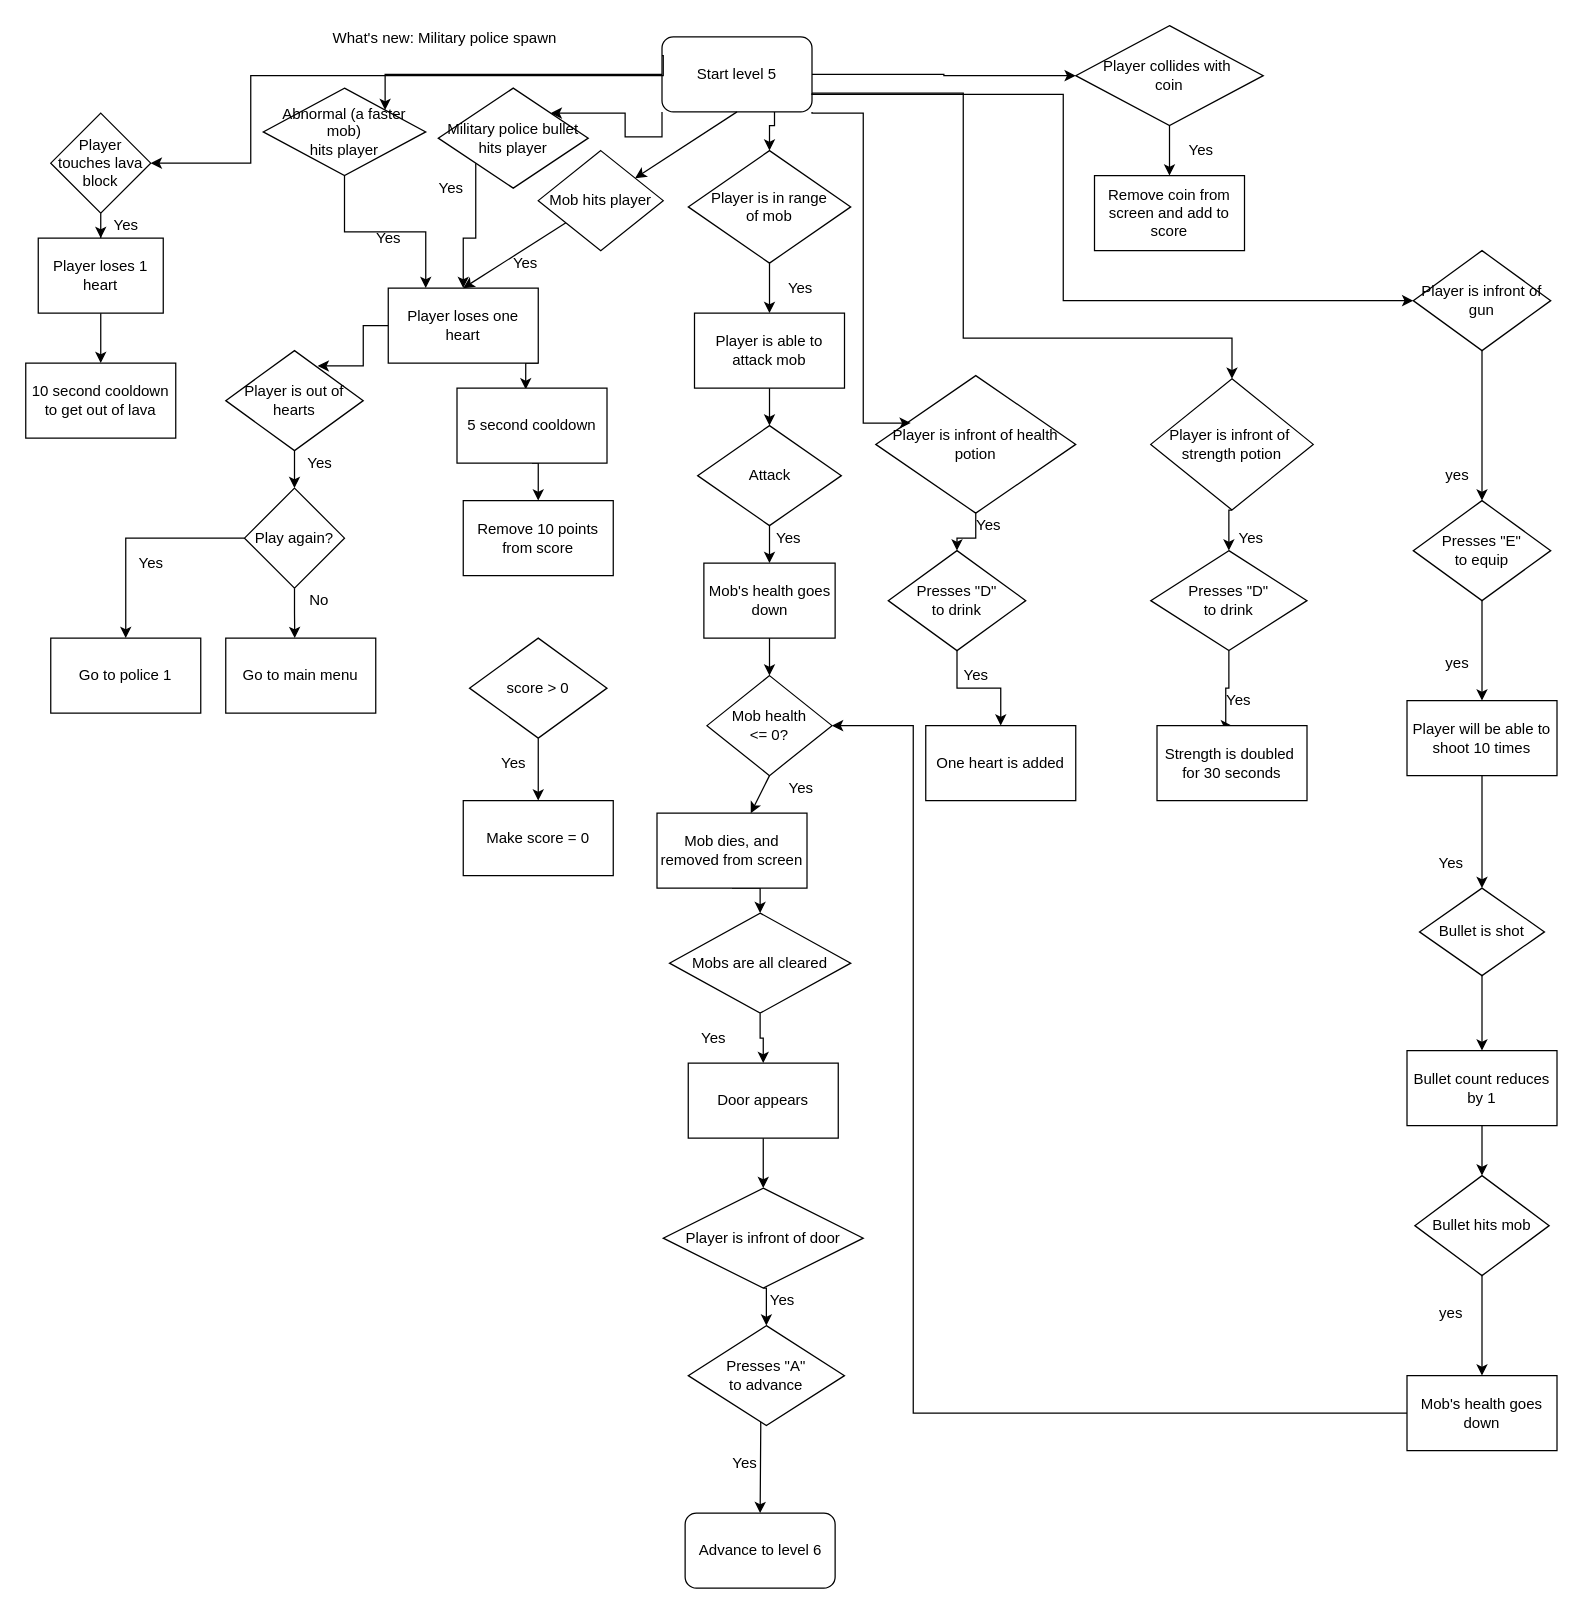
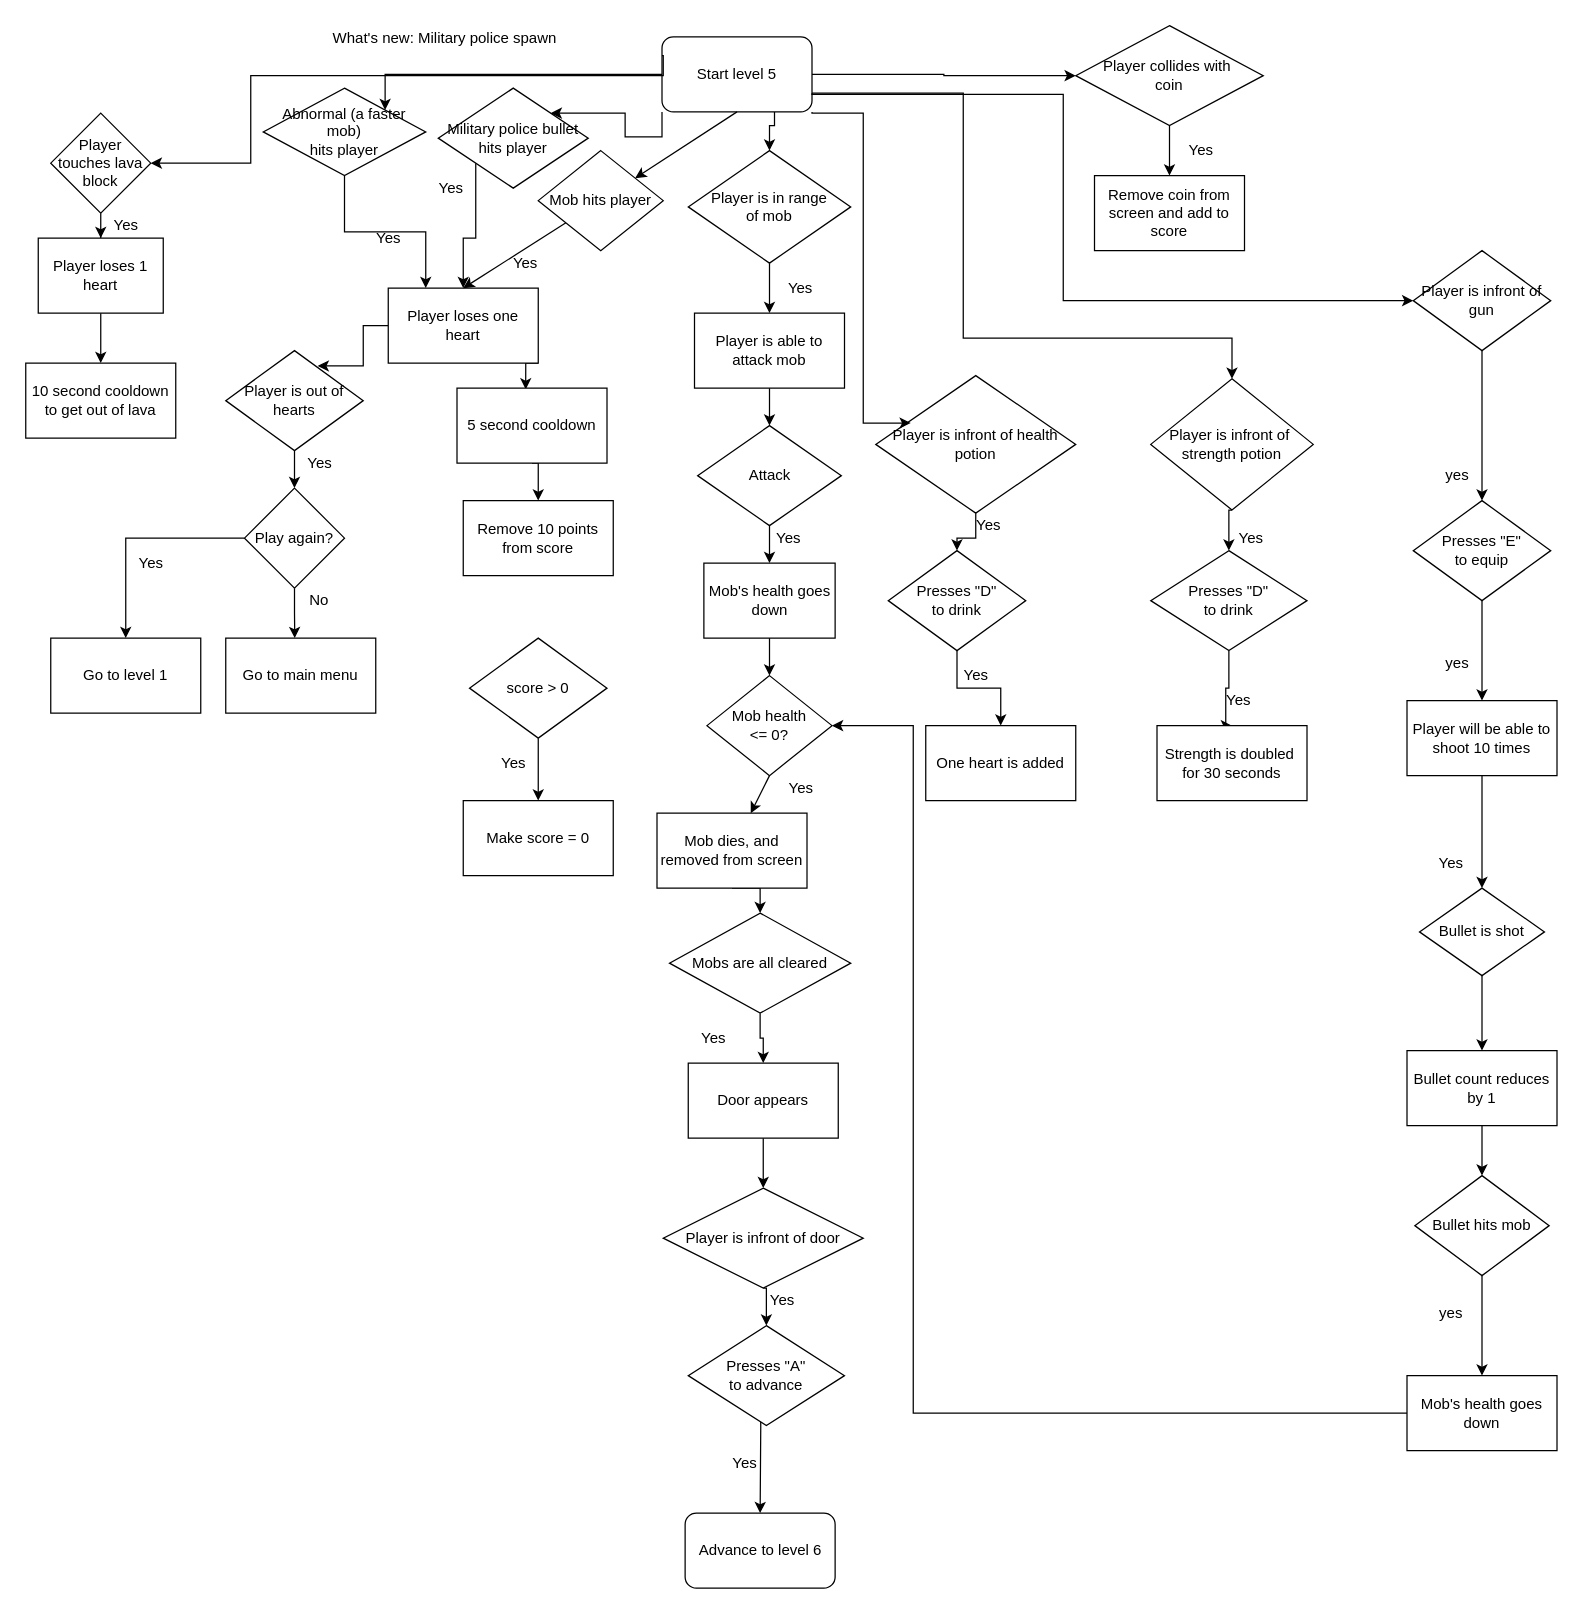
node "Go to police 1": label "Go to police 1" -> "Go to level 1"
